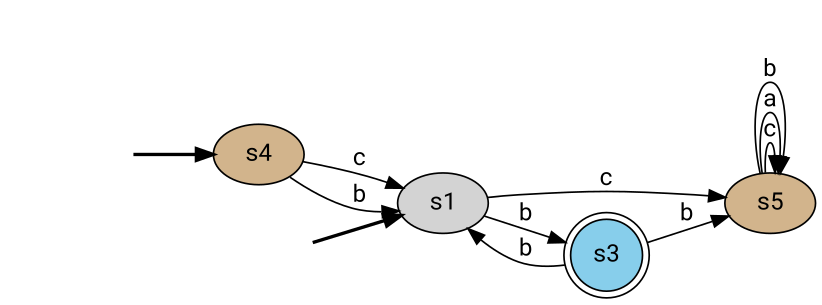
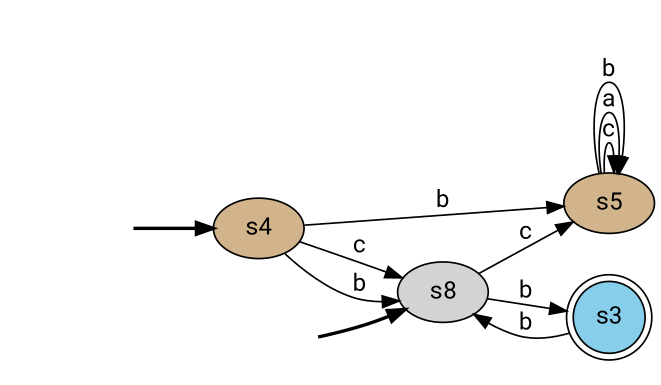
node "s1": label "s1" -> "s8"
edge "s3" -> "s5": now "s4" -> "s5"
